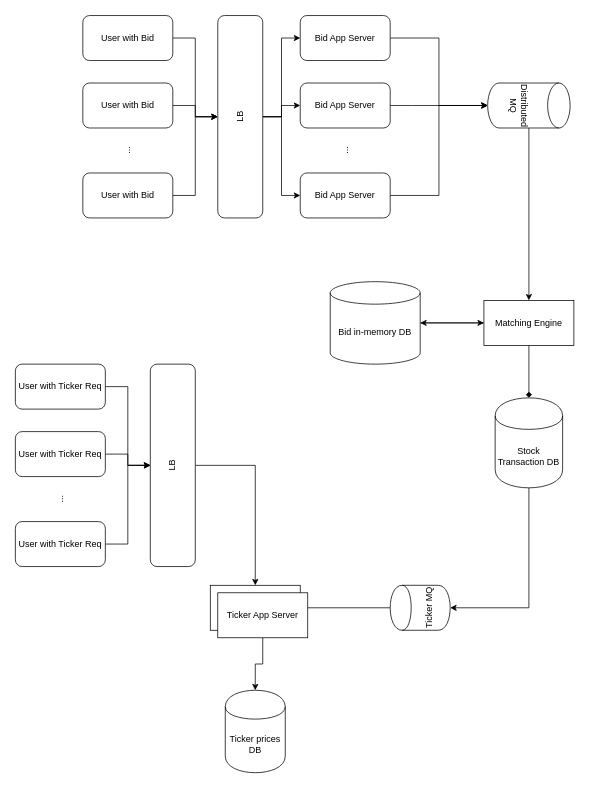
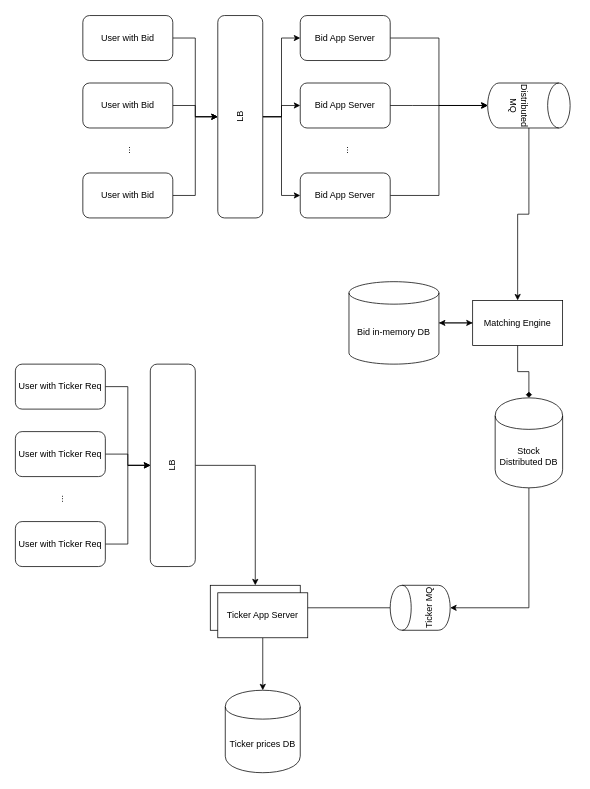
node "Bid in-memory DB": moved (375, 323) -> (394, 323)
node "Matching Engine": moved (529, 323) -> (518, 323)
node "Stock Transaction DB": label "Stock Transaction DB" -> "Stock Distributed DB"
node "Ticker prices DB": size 60x83 -> 75x83
